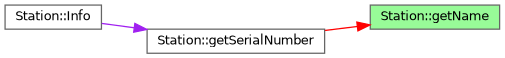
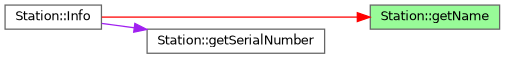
edge "Station::getSerialNumber" -> "Station::getName": now "Station::Info" -> "Station::getName"
